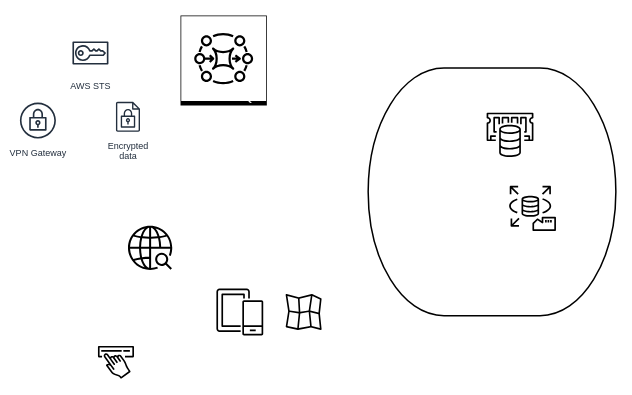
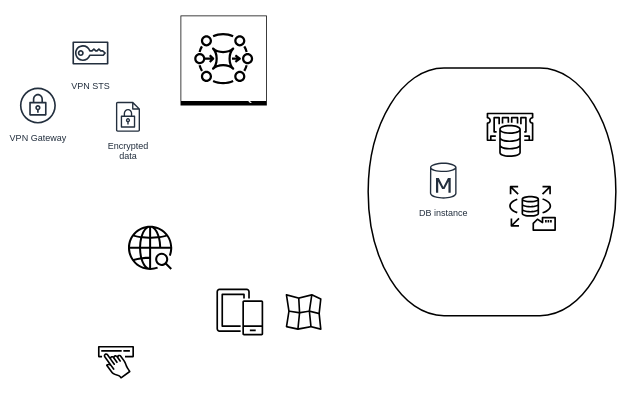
node "AWS STS": label "AWS STS" -> "VPN STS"
node "VPN Gateway": moved (38, 120) -> (38, 105)
node "DB instance": added
